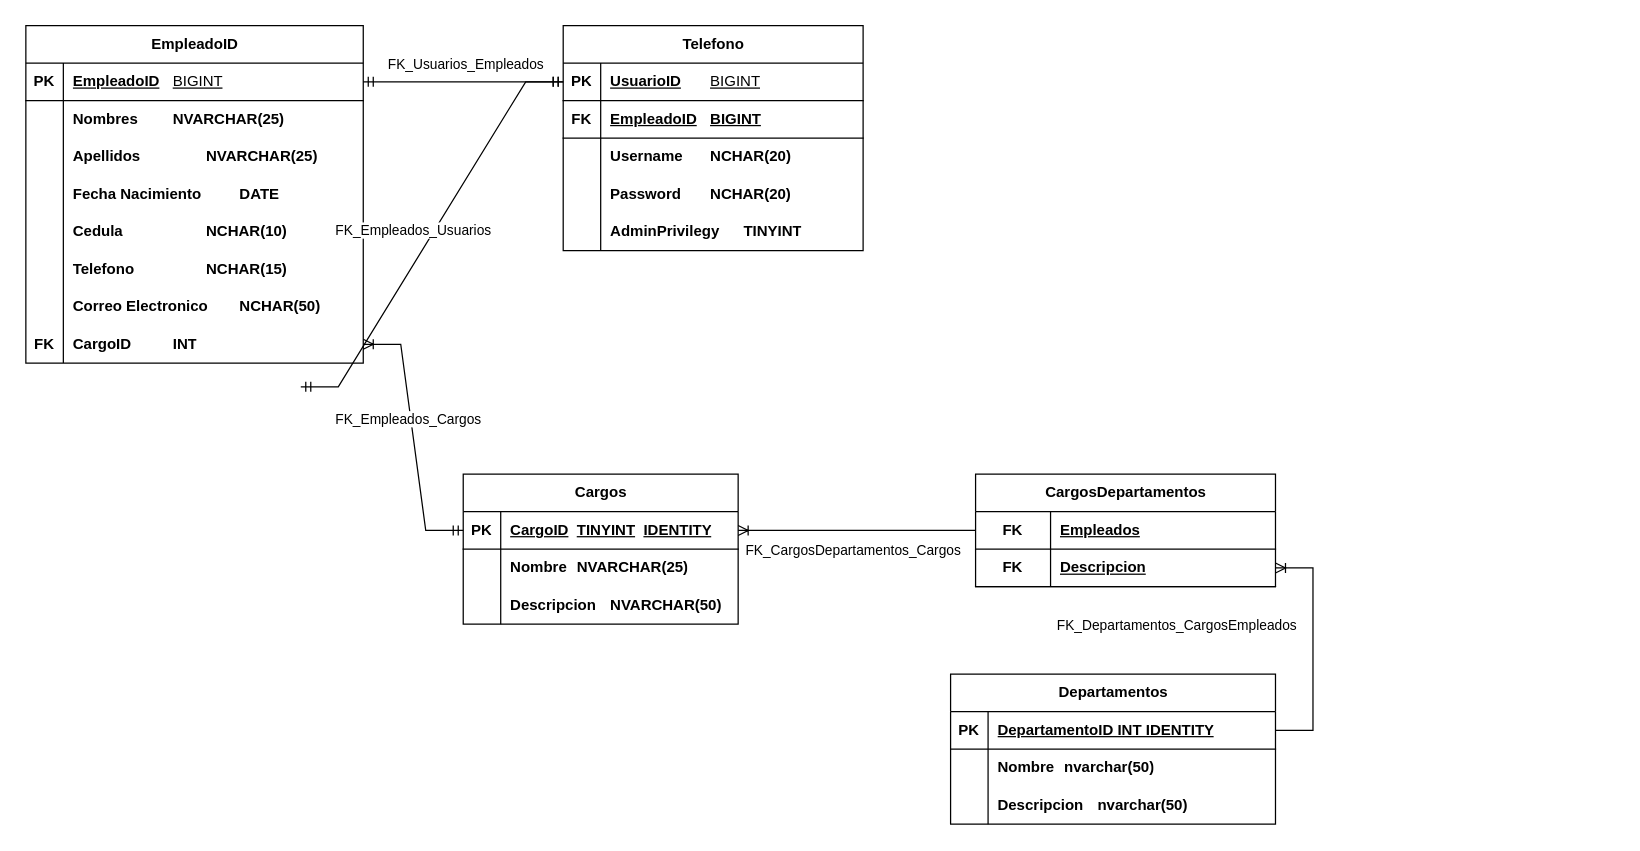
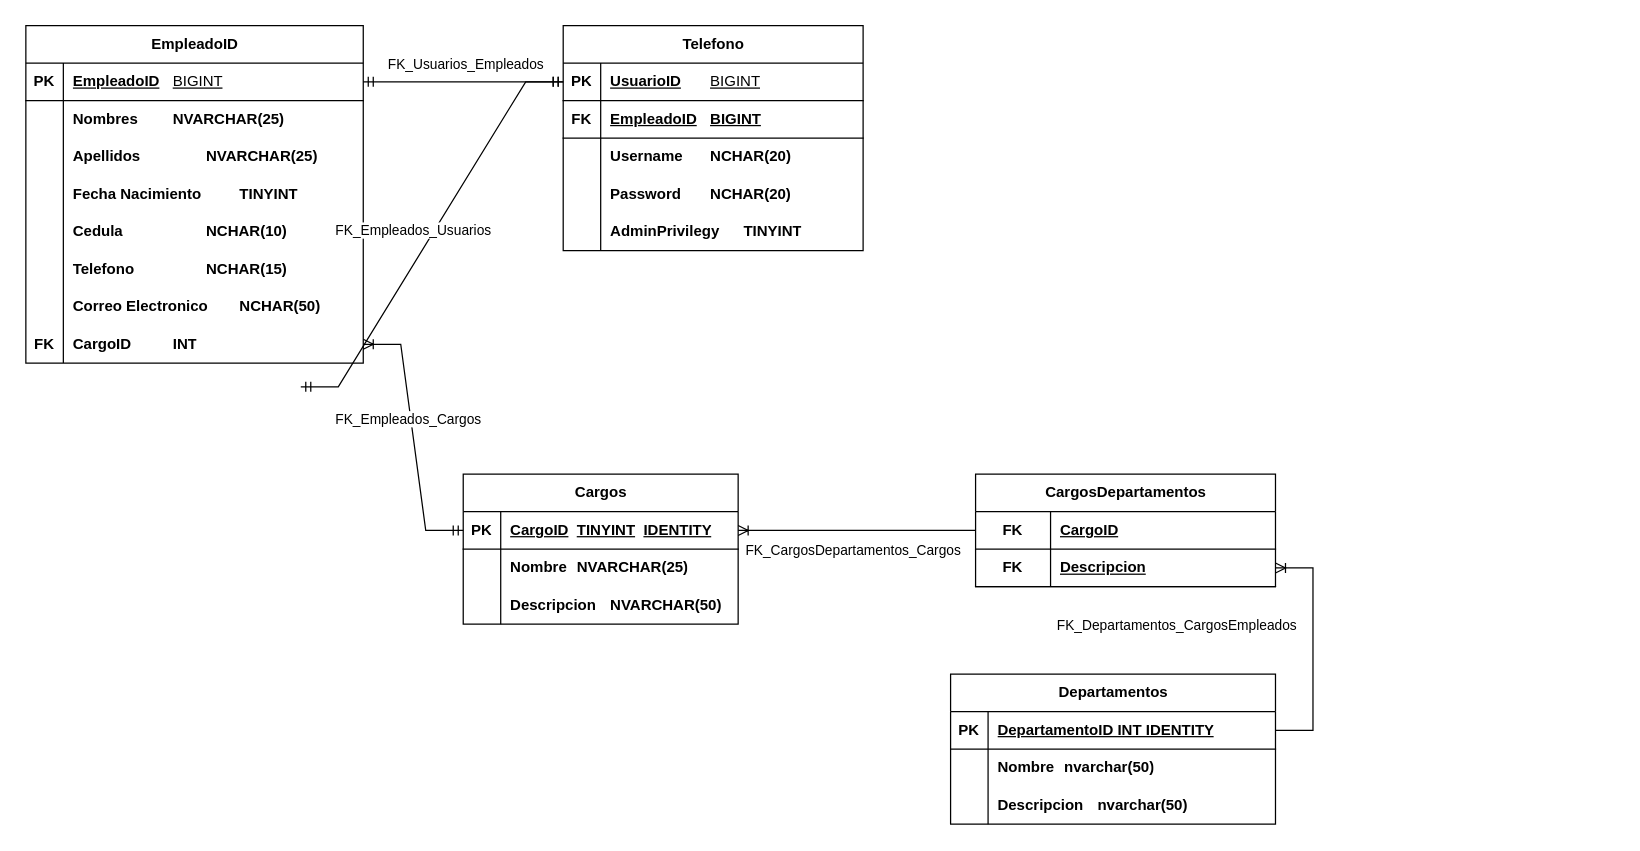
node "Fecha Nacimiento DATE": label "Fecha Nacimiento DATE" -> "Fecha Nacimiento TINYINT"
node "Empleados": label "Empleados" -> "CargoID"
